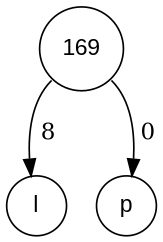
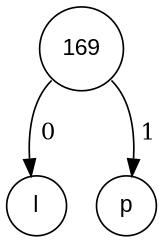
edge "169" -> "l": label " 8" -> " 0"
edge "169" -> "p": label " 0" -> " 1"
